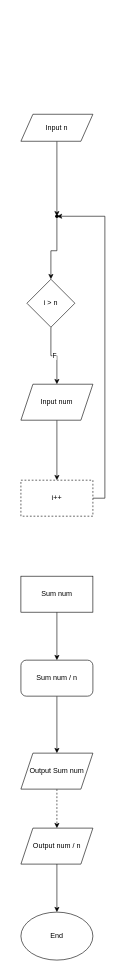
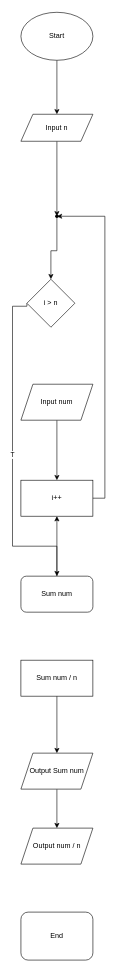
node "Start": added
edge "Start" -> "Input n": added
edge "i > n" -> "Input num": removed, label "F"
edge "i > n" -> "Sum num": added, label "T"
node "i++": style dashed -> solid
node "Sum num": shape rectangle -> rounded rectangle
edge "Sum num" -> "Sum num / n": now "Sum num" -> "i++"
node "Sum num / n": shape rounded rectangle -> rectangle
edge "Output Sum num" -> "Output num / n": style dashed -> solid
edge "Output num / n" -> "End": removed
node "End": shape ellipse -> rounded rectangle
